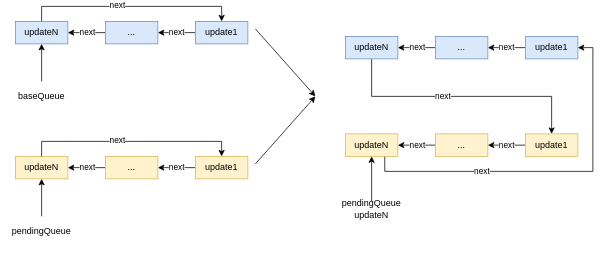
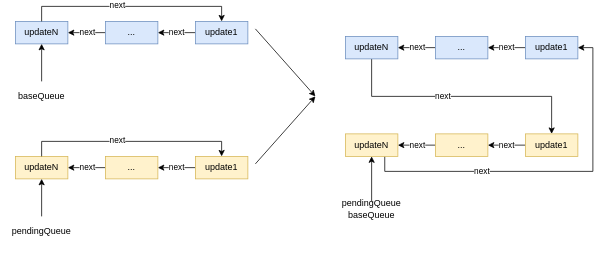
node "pendingQueue updateN": label "pendingQueue updateN" -> "pendingQueue baseQueue"
